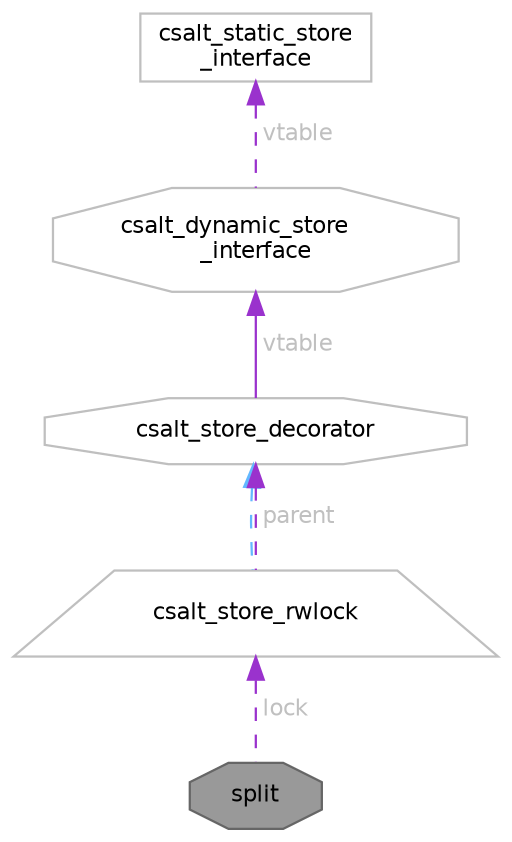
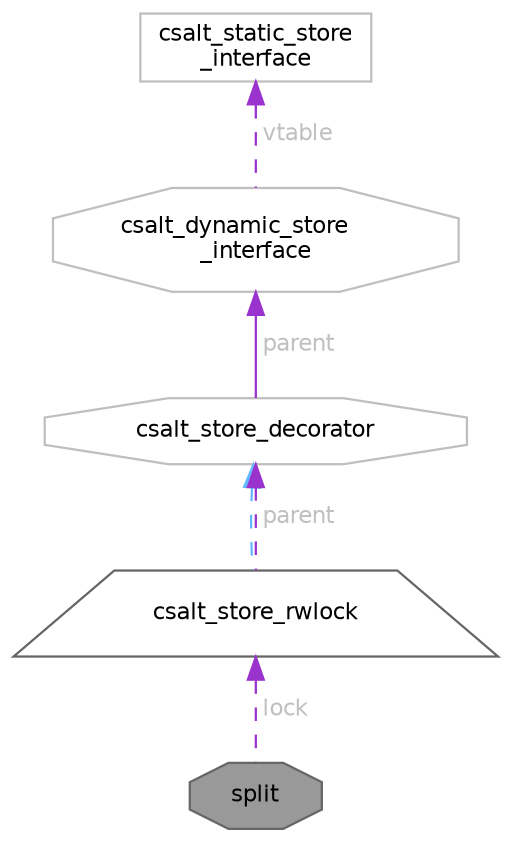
edge "csalt_store_decorator" -> "csalt_dynamic_store _interface": label " vtable" -> " parent"
node "csalt_store_rwlock": color grey75 -> gray40
